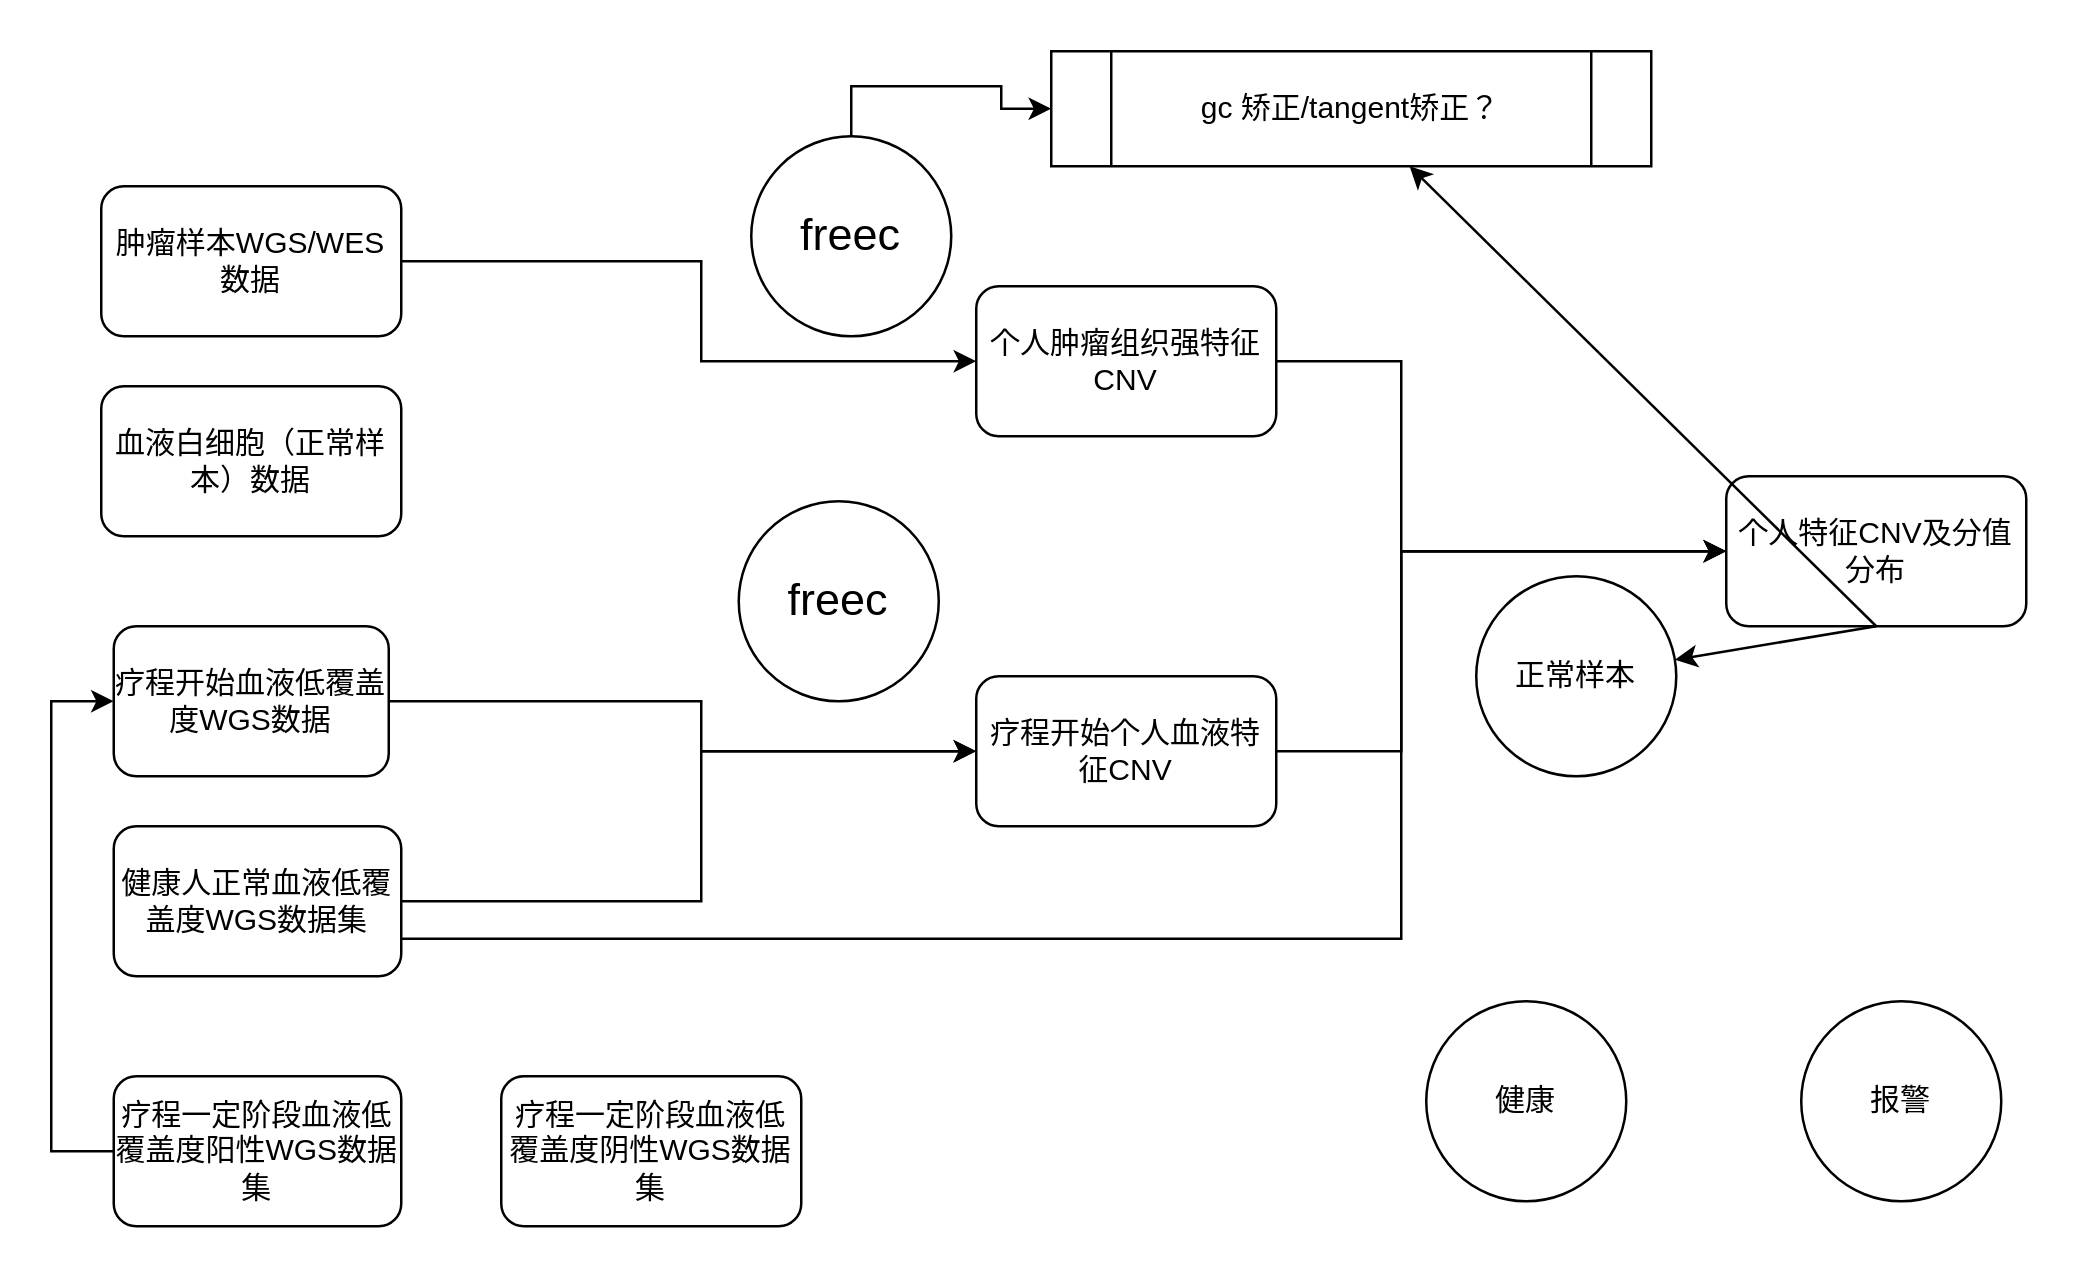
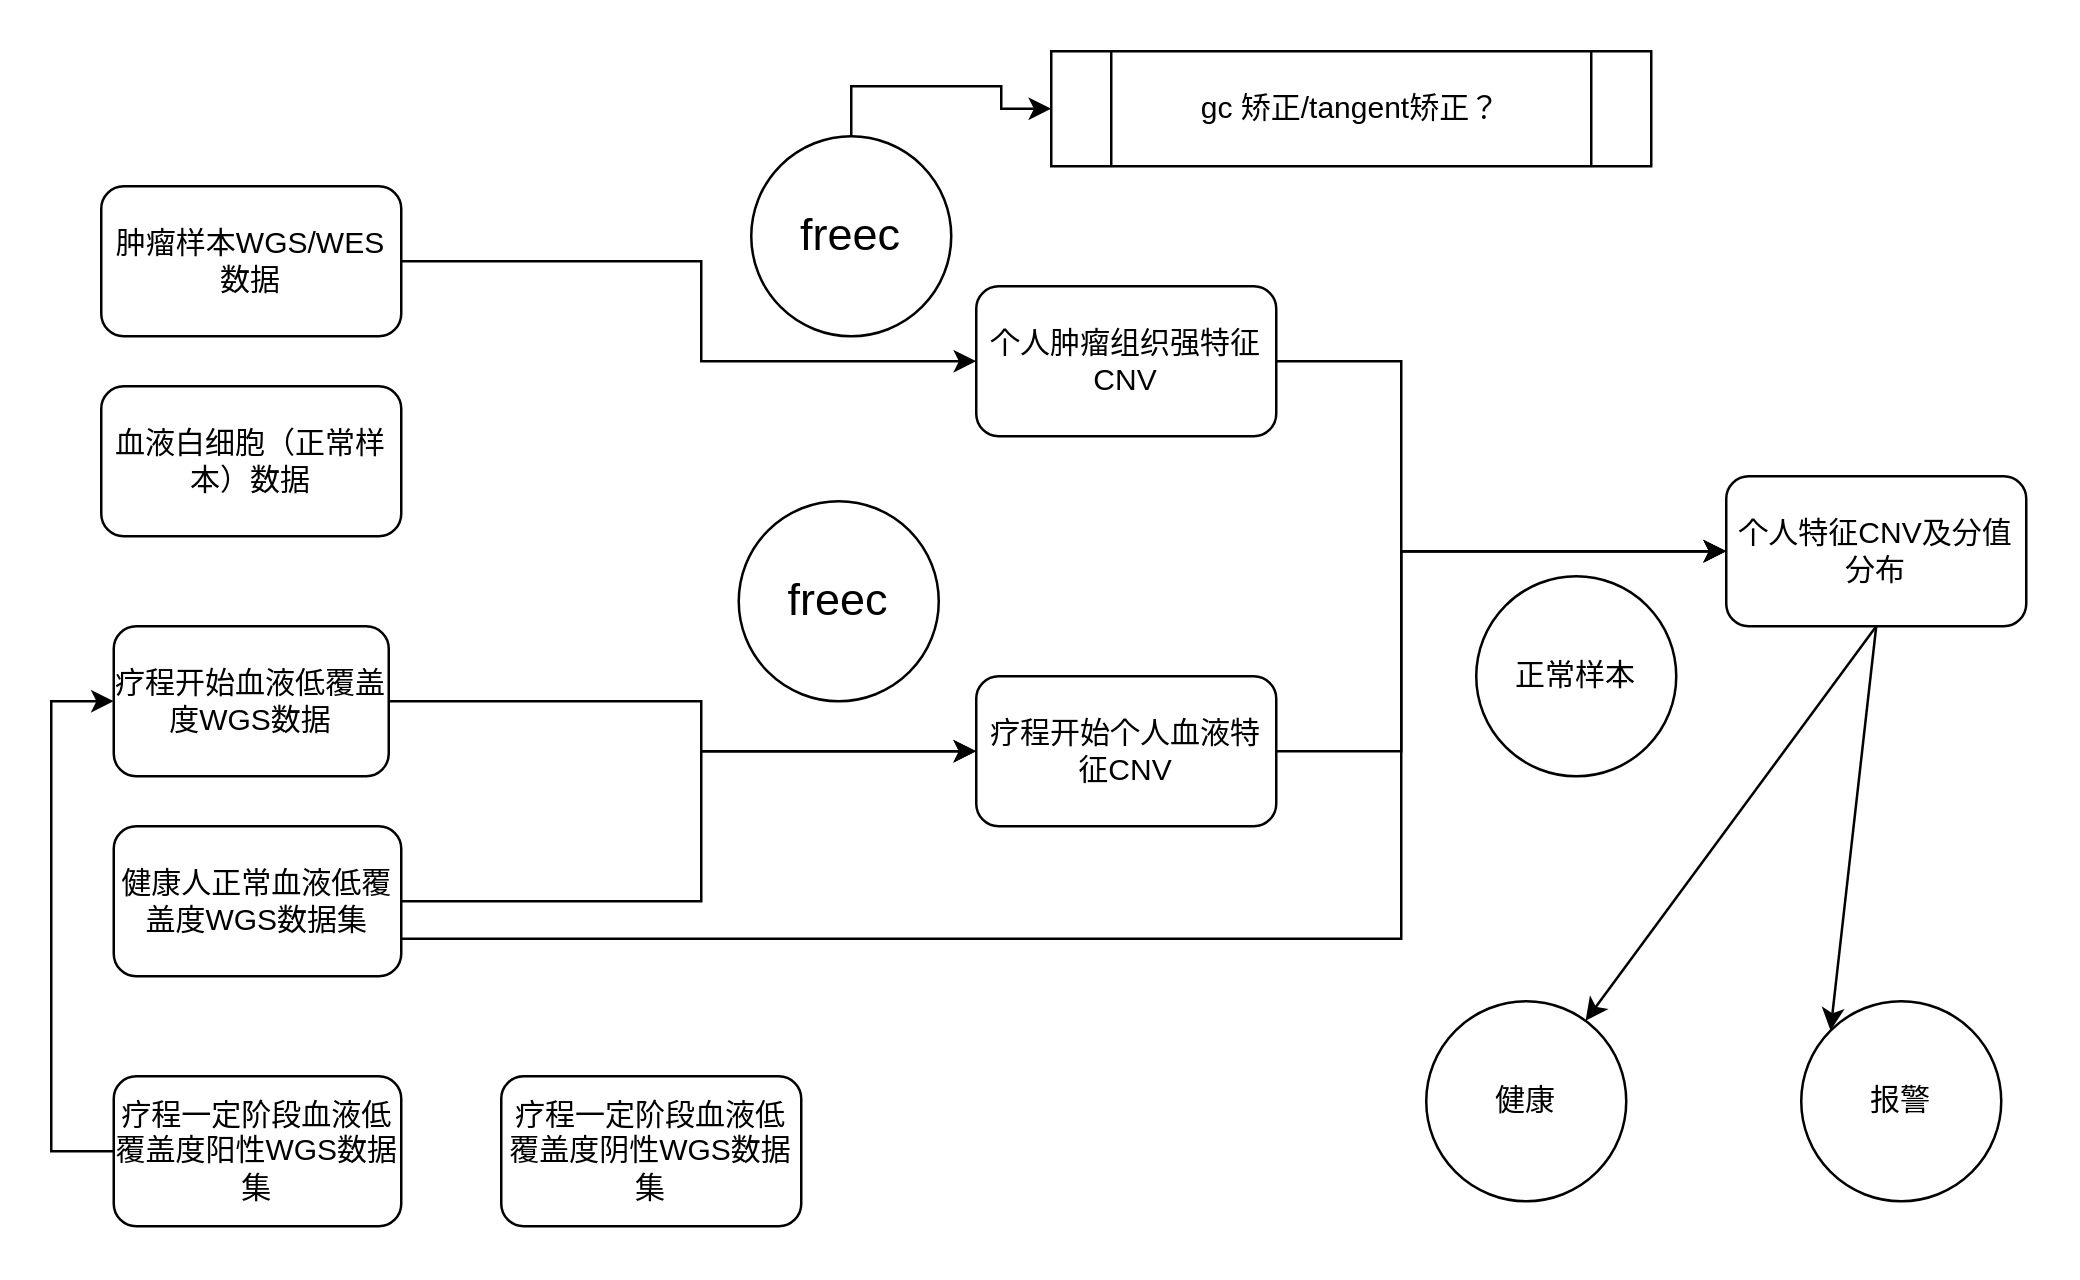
edge "个人特征CNV及分值分布" -> "gc 矫正/tangent矫正？": now "个人特征CNV及分值分布" -> "健康"
edge "个人特征CNV及分值分布" -> "正常样本": now "个人特征CNV及分值分布" -> "报警"
